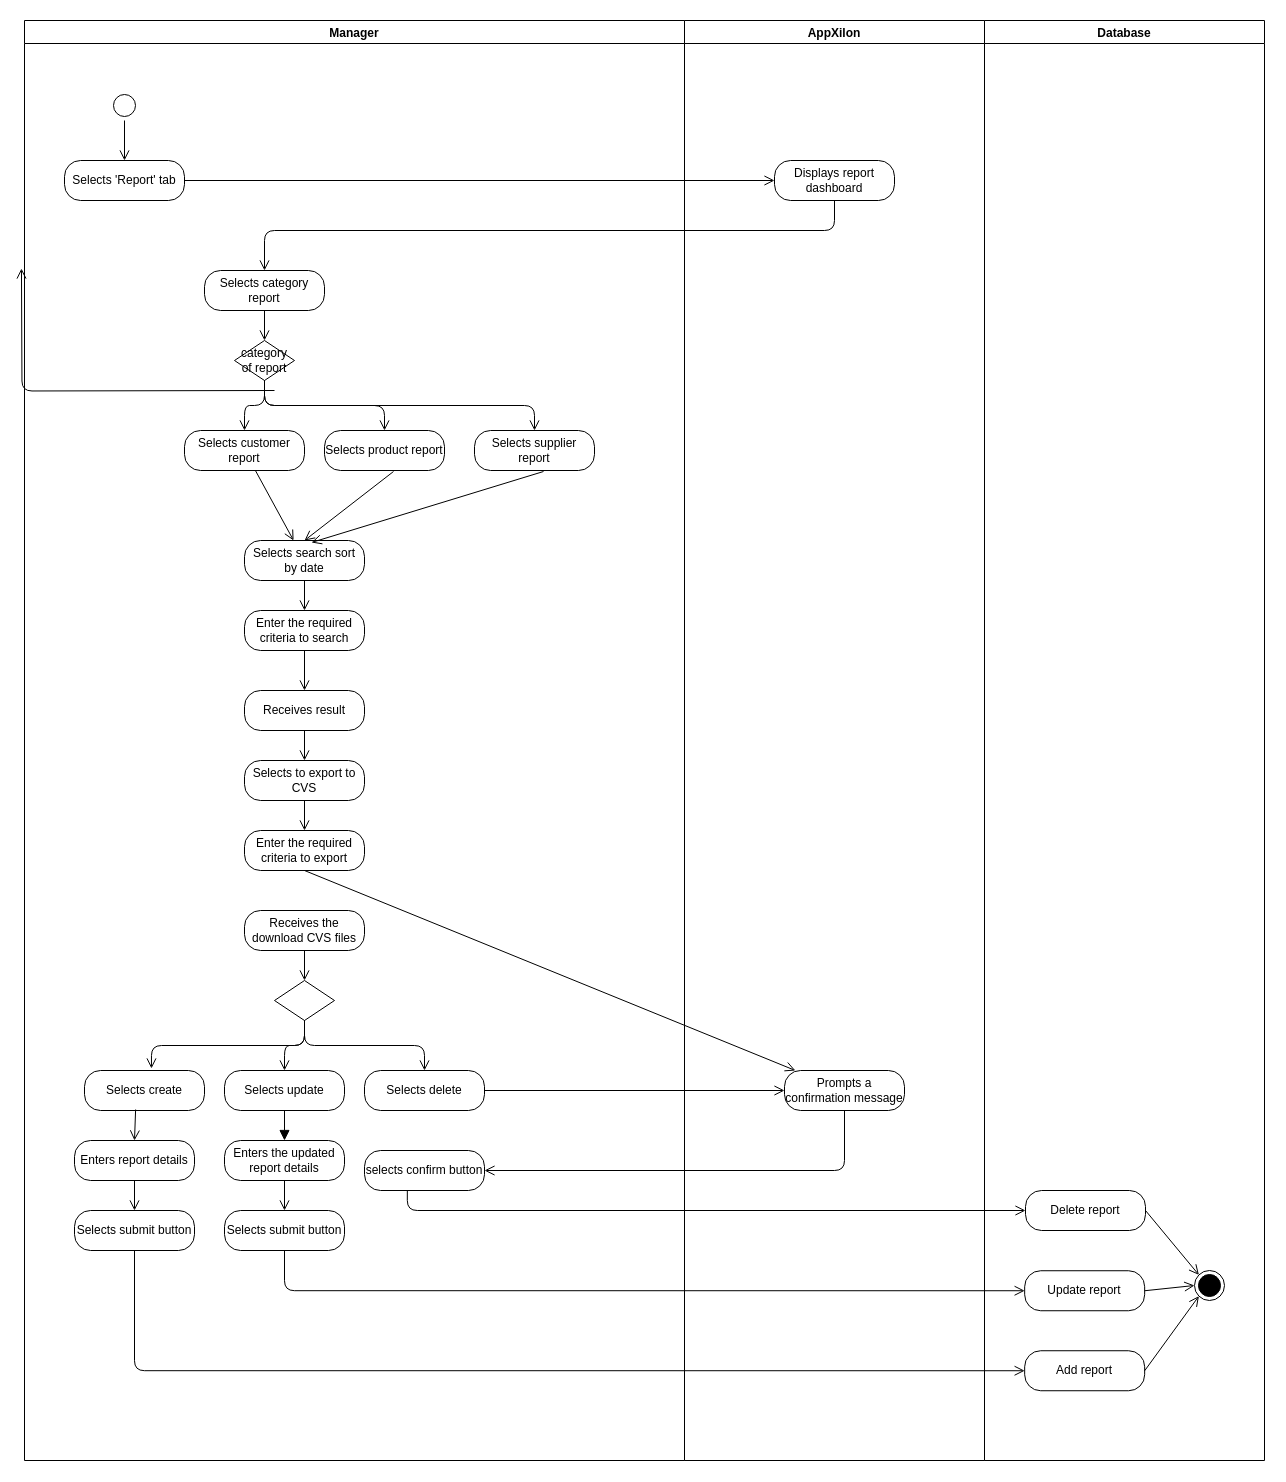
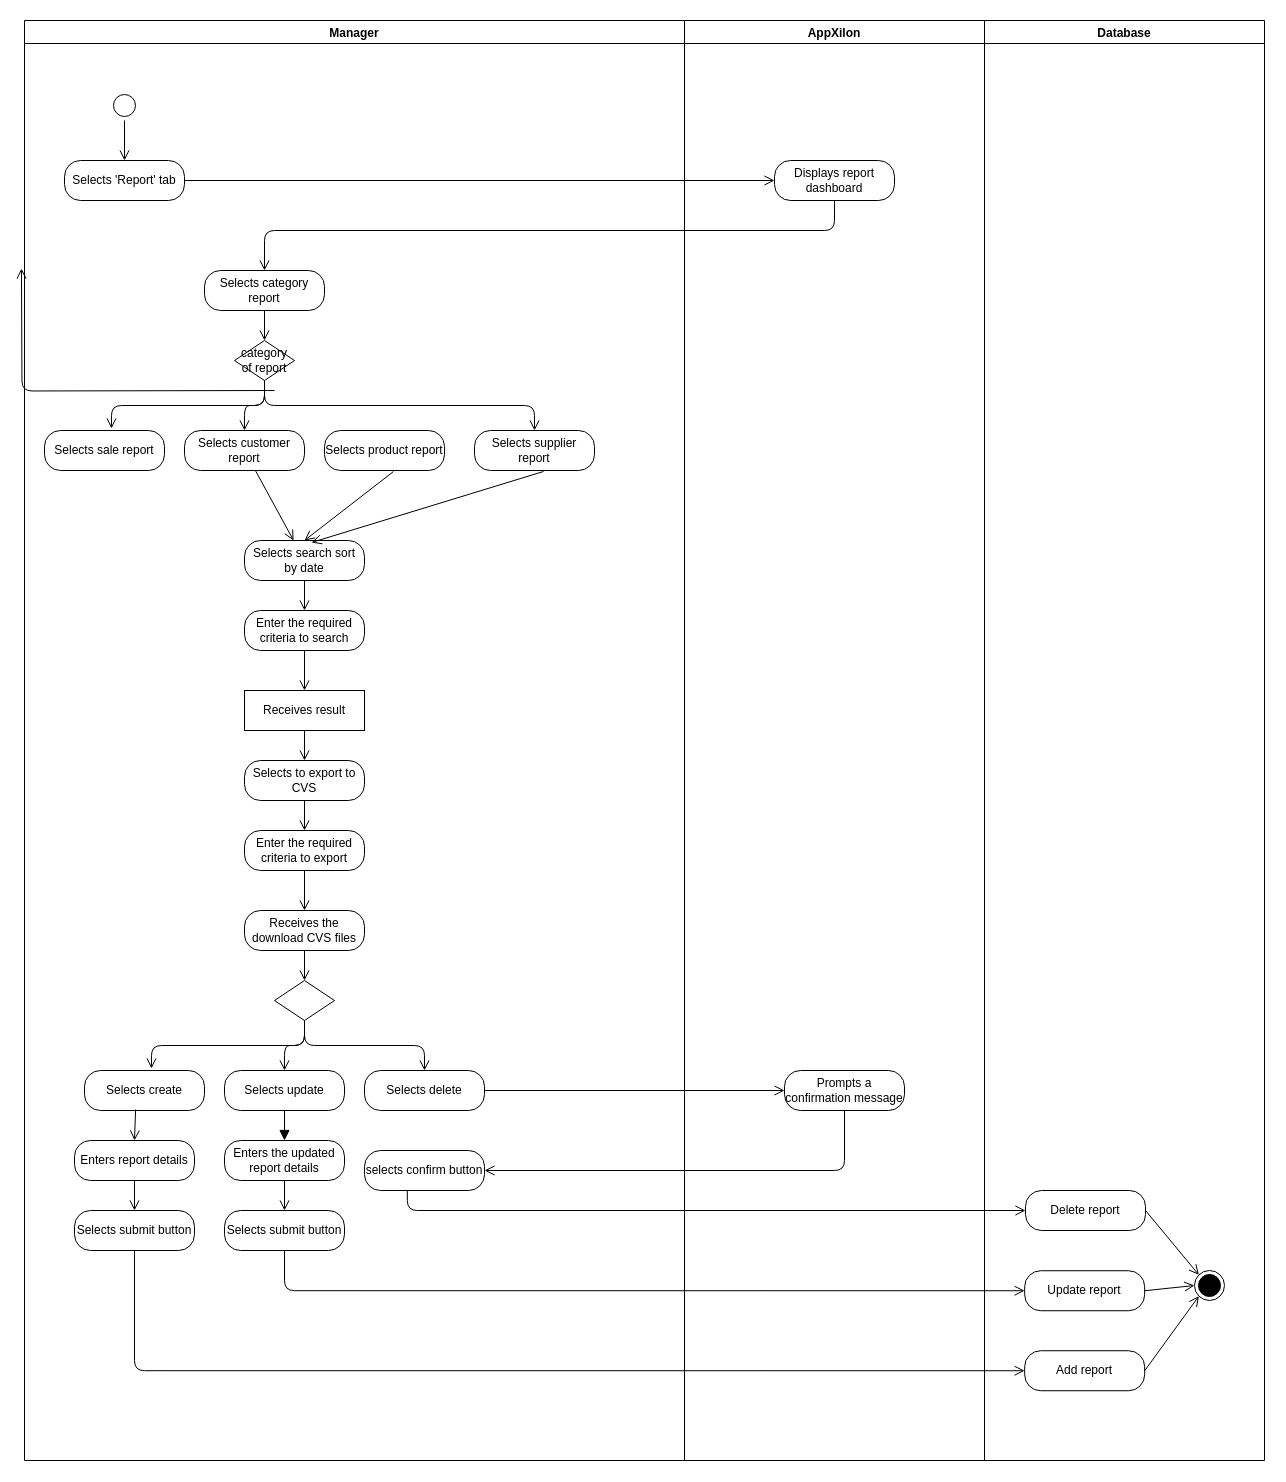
edge "category of report" -> "Selects sale report": added
edge "category of report" -> "Selects product report": removed
node "Selects sale report": added
node "Receives result": shape rounded rectangle -> rectangle
edge "Enter the required criteria to export" -> "Prompts a confirmation message": now "Enter the required criteria to export" -> "Receives the download CVS files"
